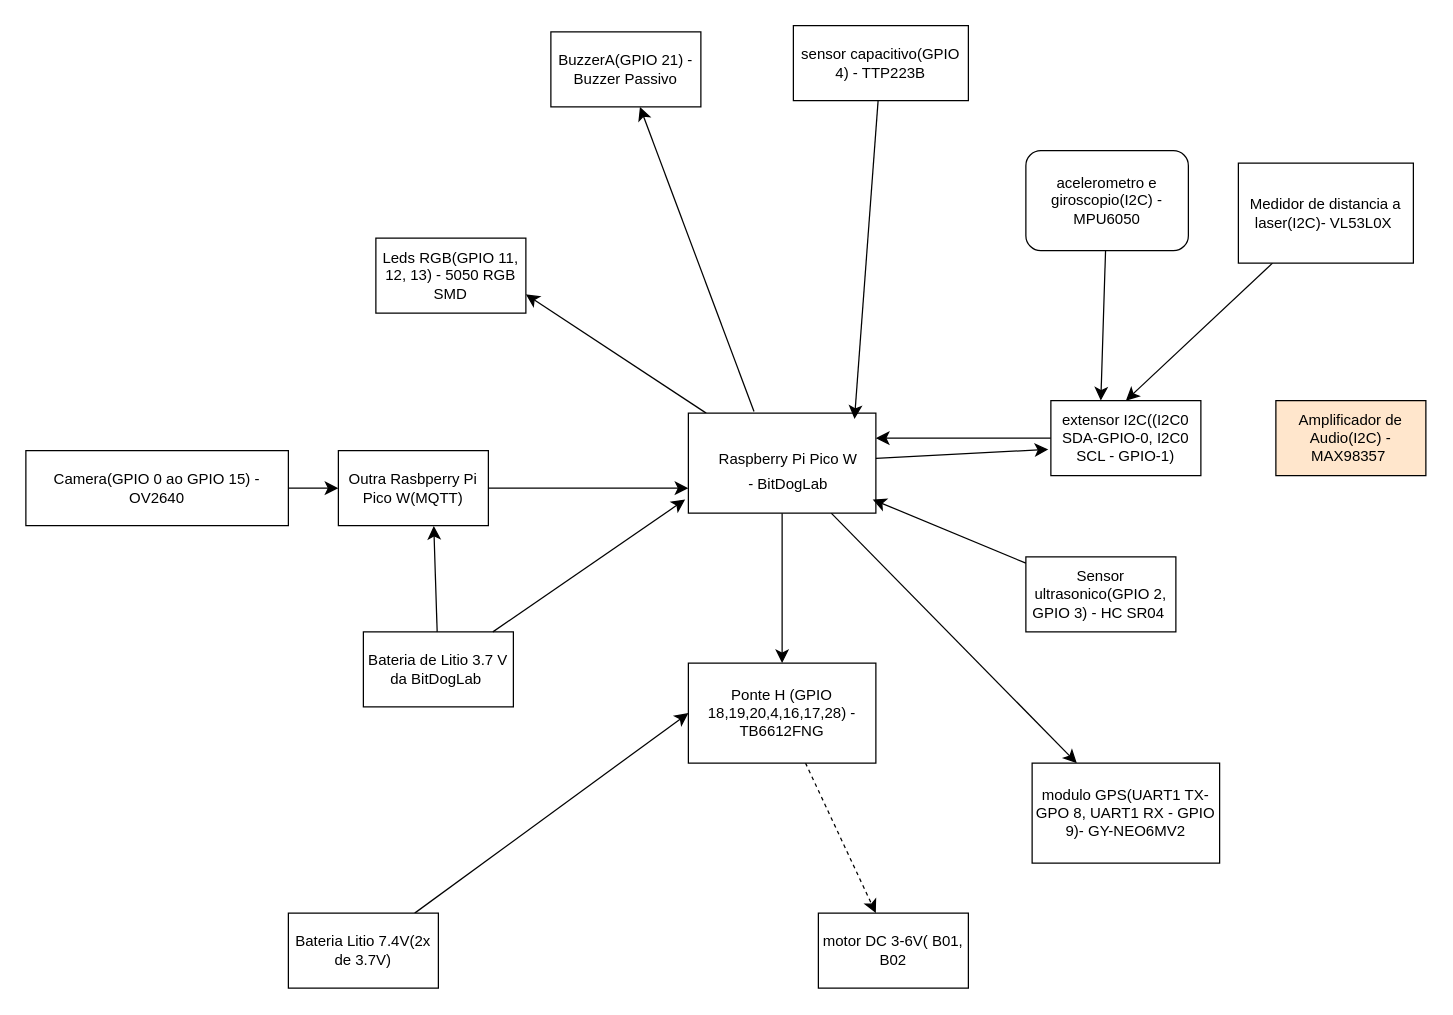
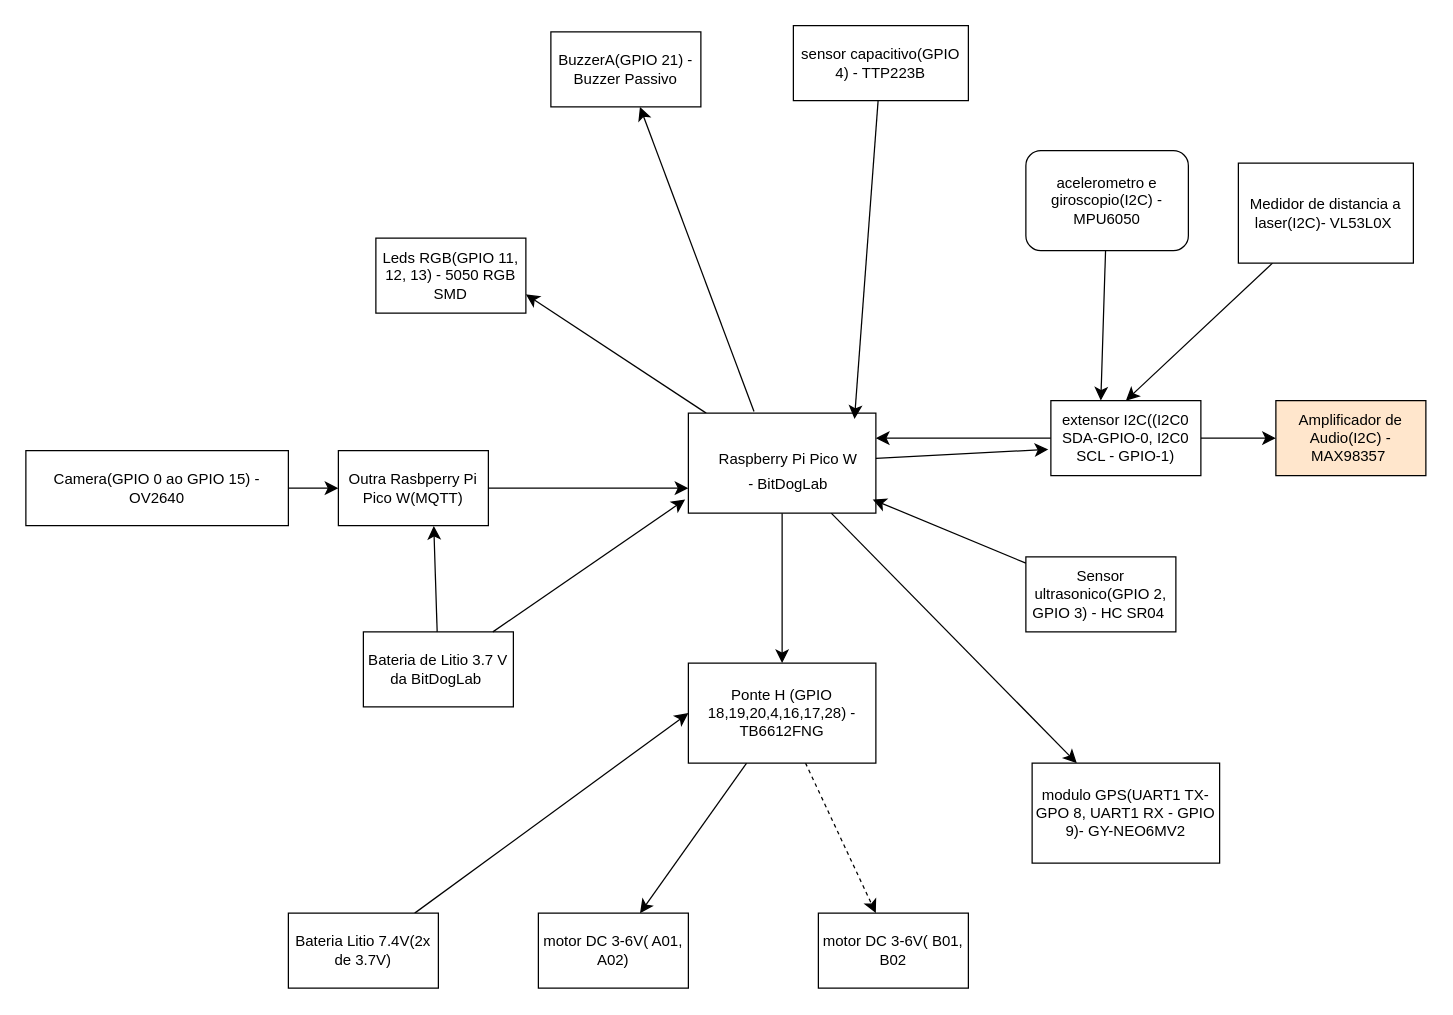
edge "extensor I2C((I2C0 SDA-GPIO-0, I2C0 SCL - GPIO-1)" -> "Amplificador de Audio(I2C) - MAX98357": added
edge "Ponte H (GPIO 18,19,20,4,16,17,28) - TB6612FNG" -> "motor DC 3-6V( A01, A02)": added
node "motor DC 3-6V( A01, A02)": added
